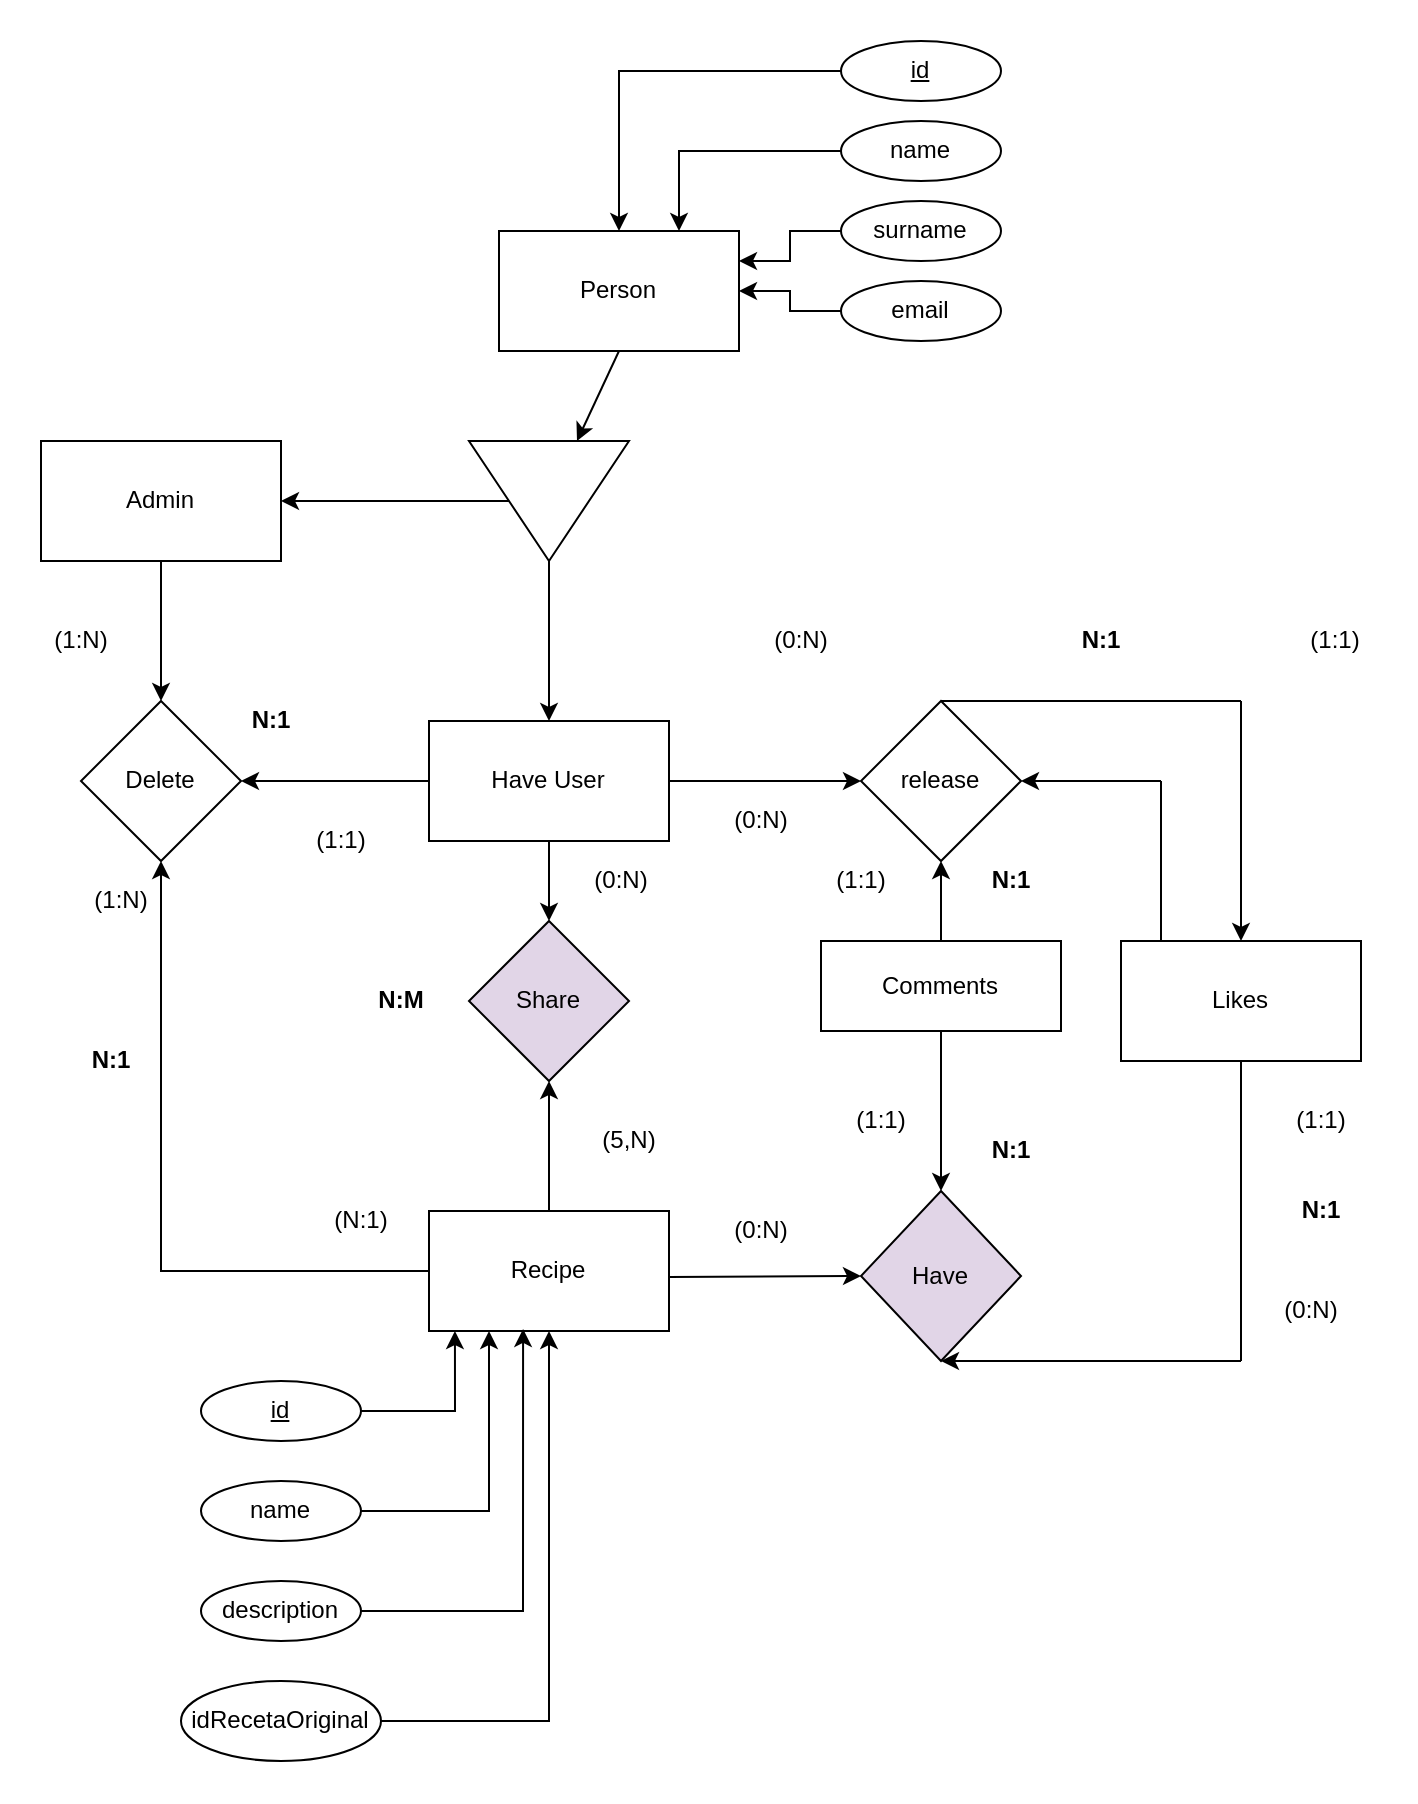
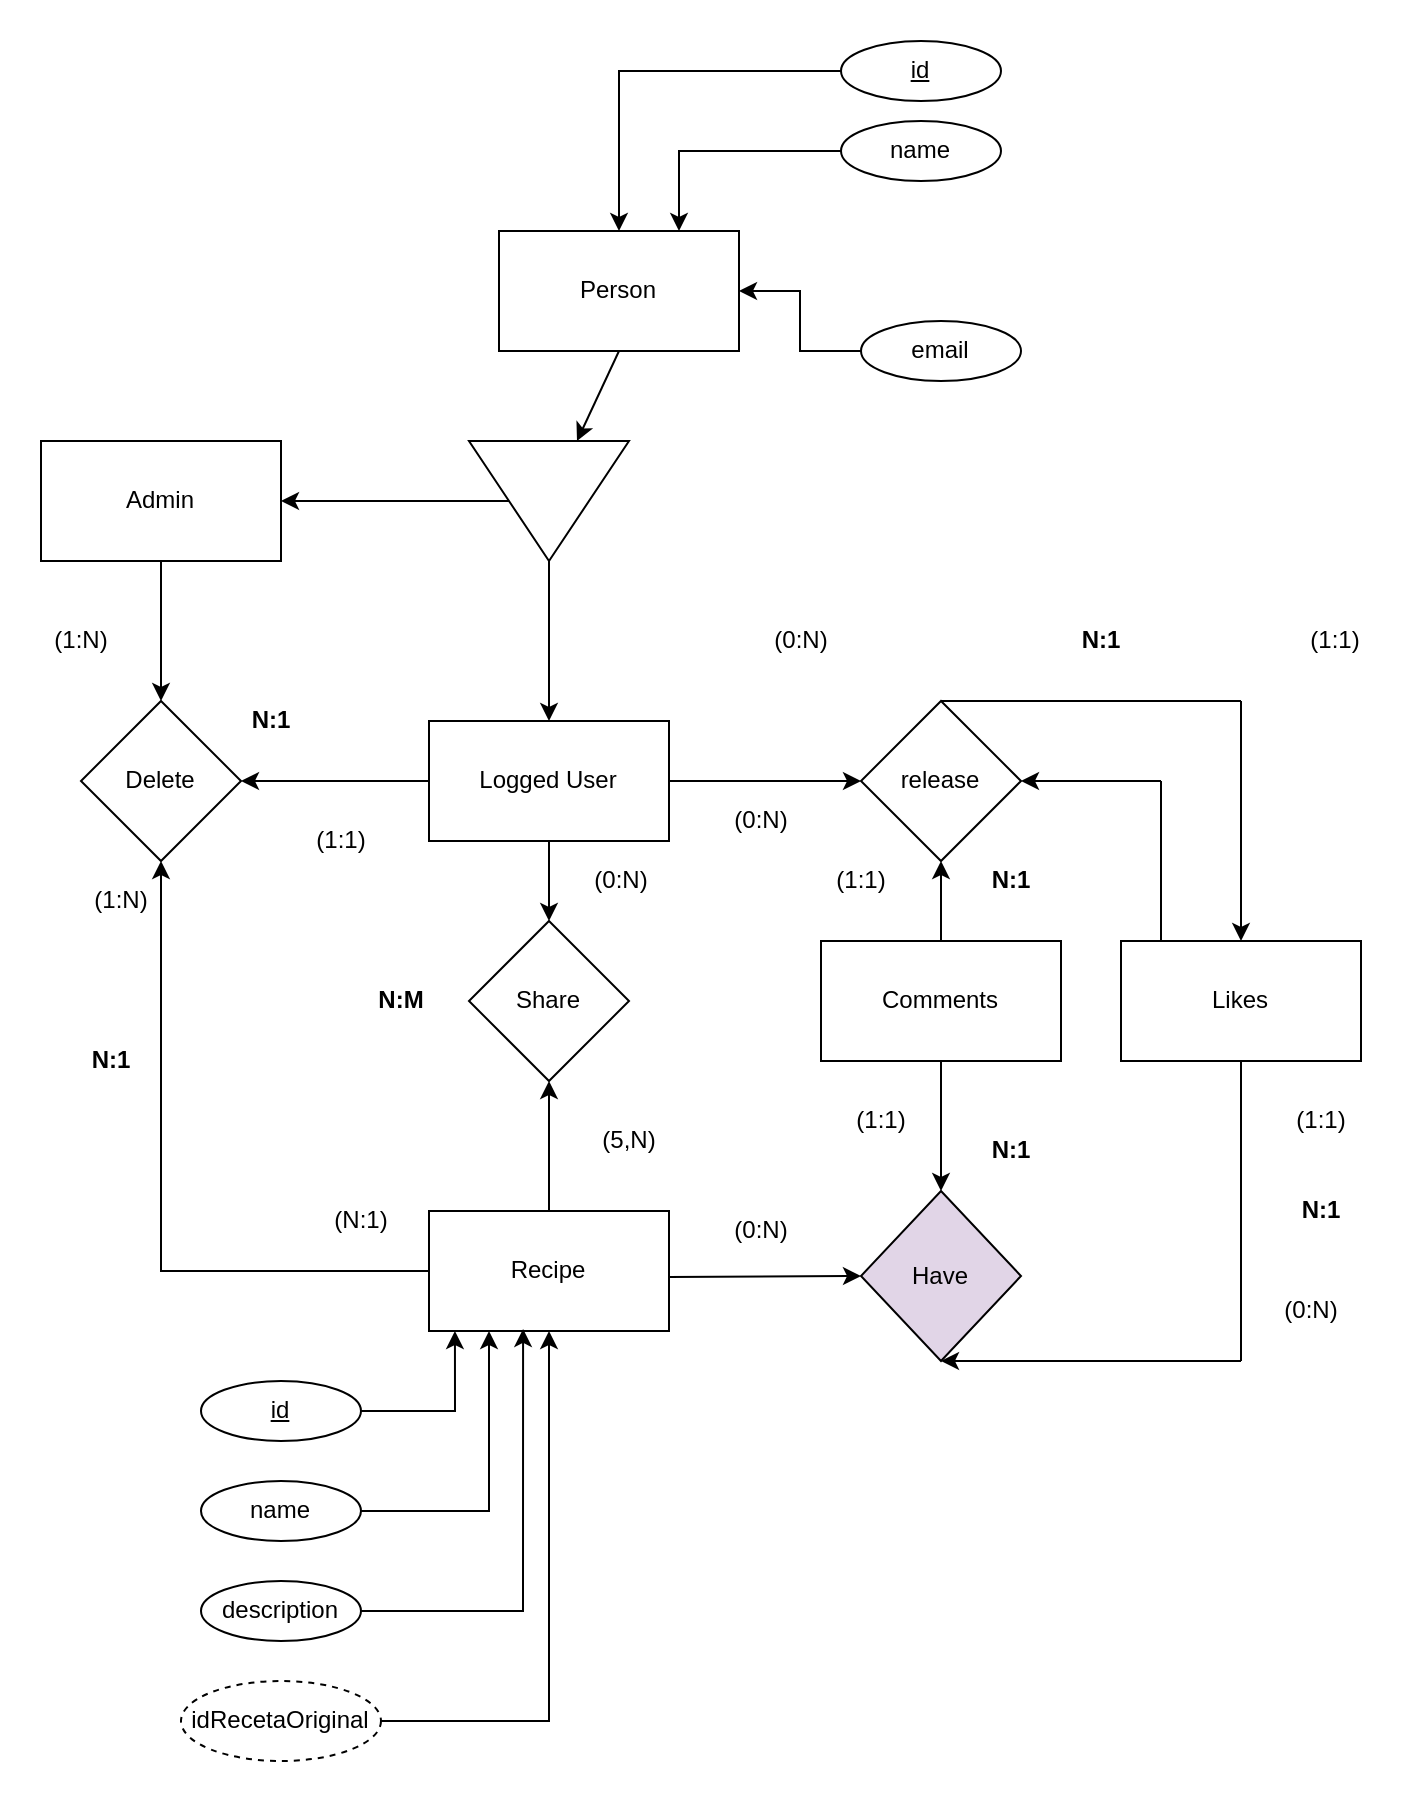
node "surname": removed
edge "surname" -> "Person": removed
node "email": moved (921, 311) -> (941, 351)
node "Have User": label "Have User" -> "Logged User"
node "Comments": size 240x90 -> 240x120
node "Share": fillcolor #e1d5e7 -> #ffffff
node "idRecetaOriginal": style solid -> dashed
